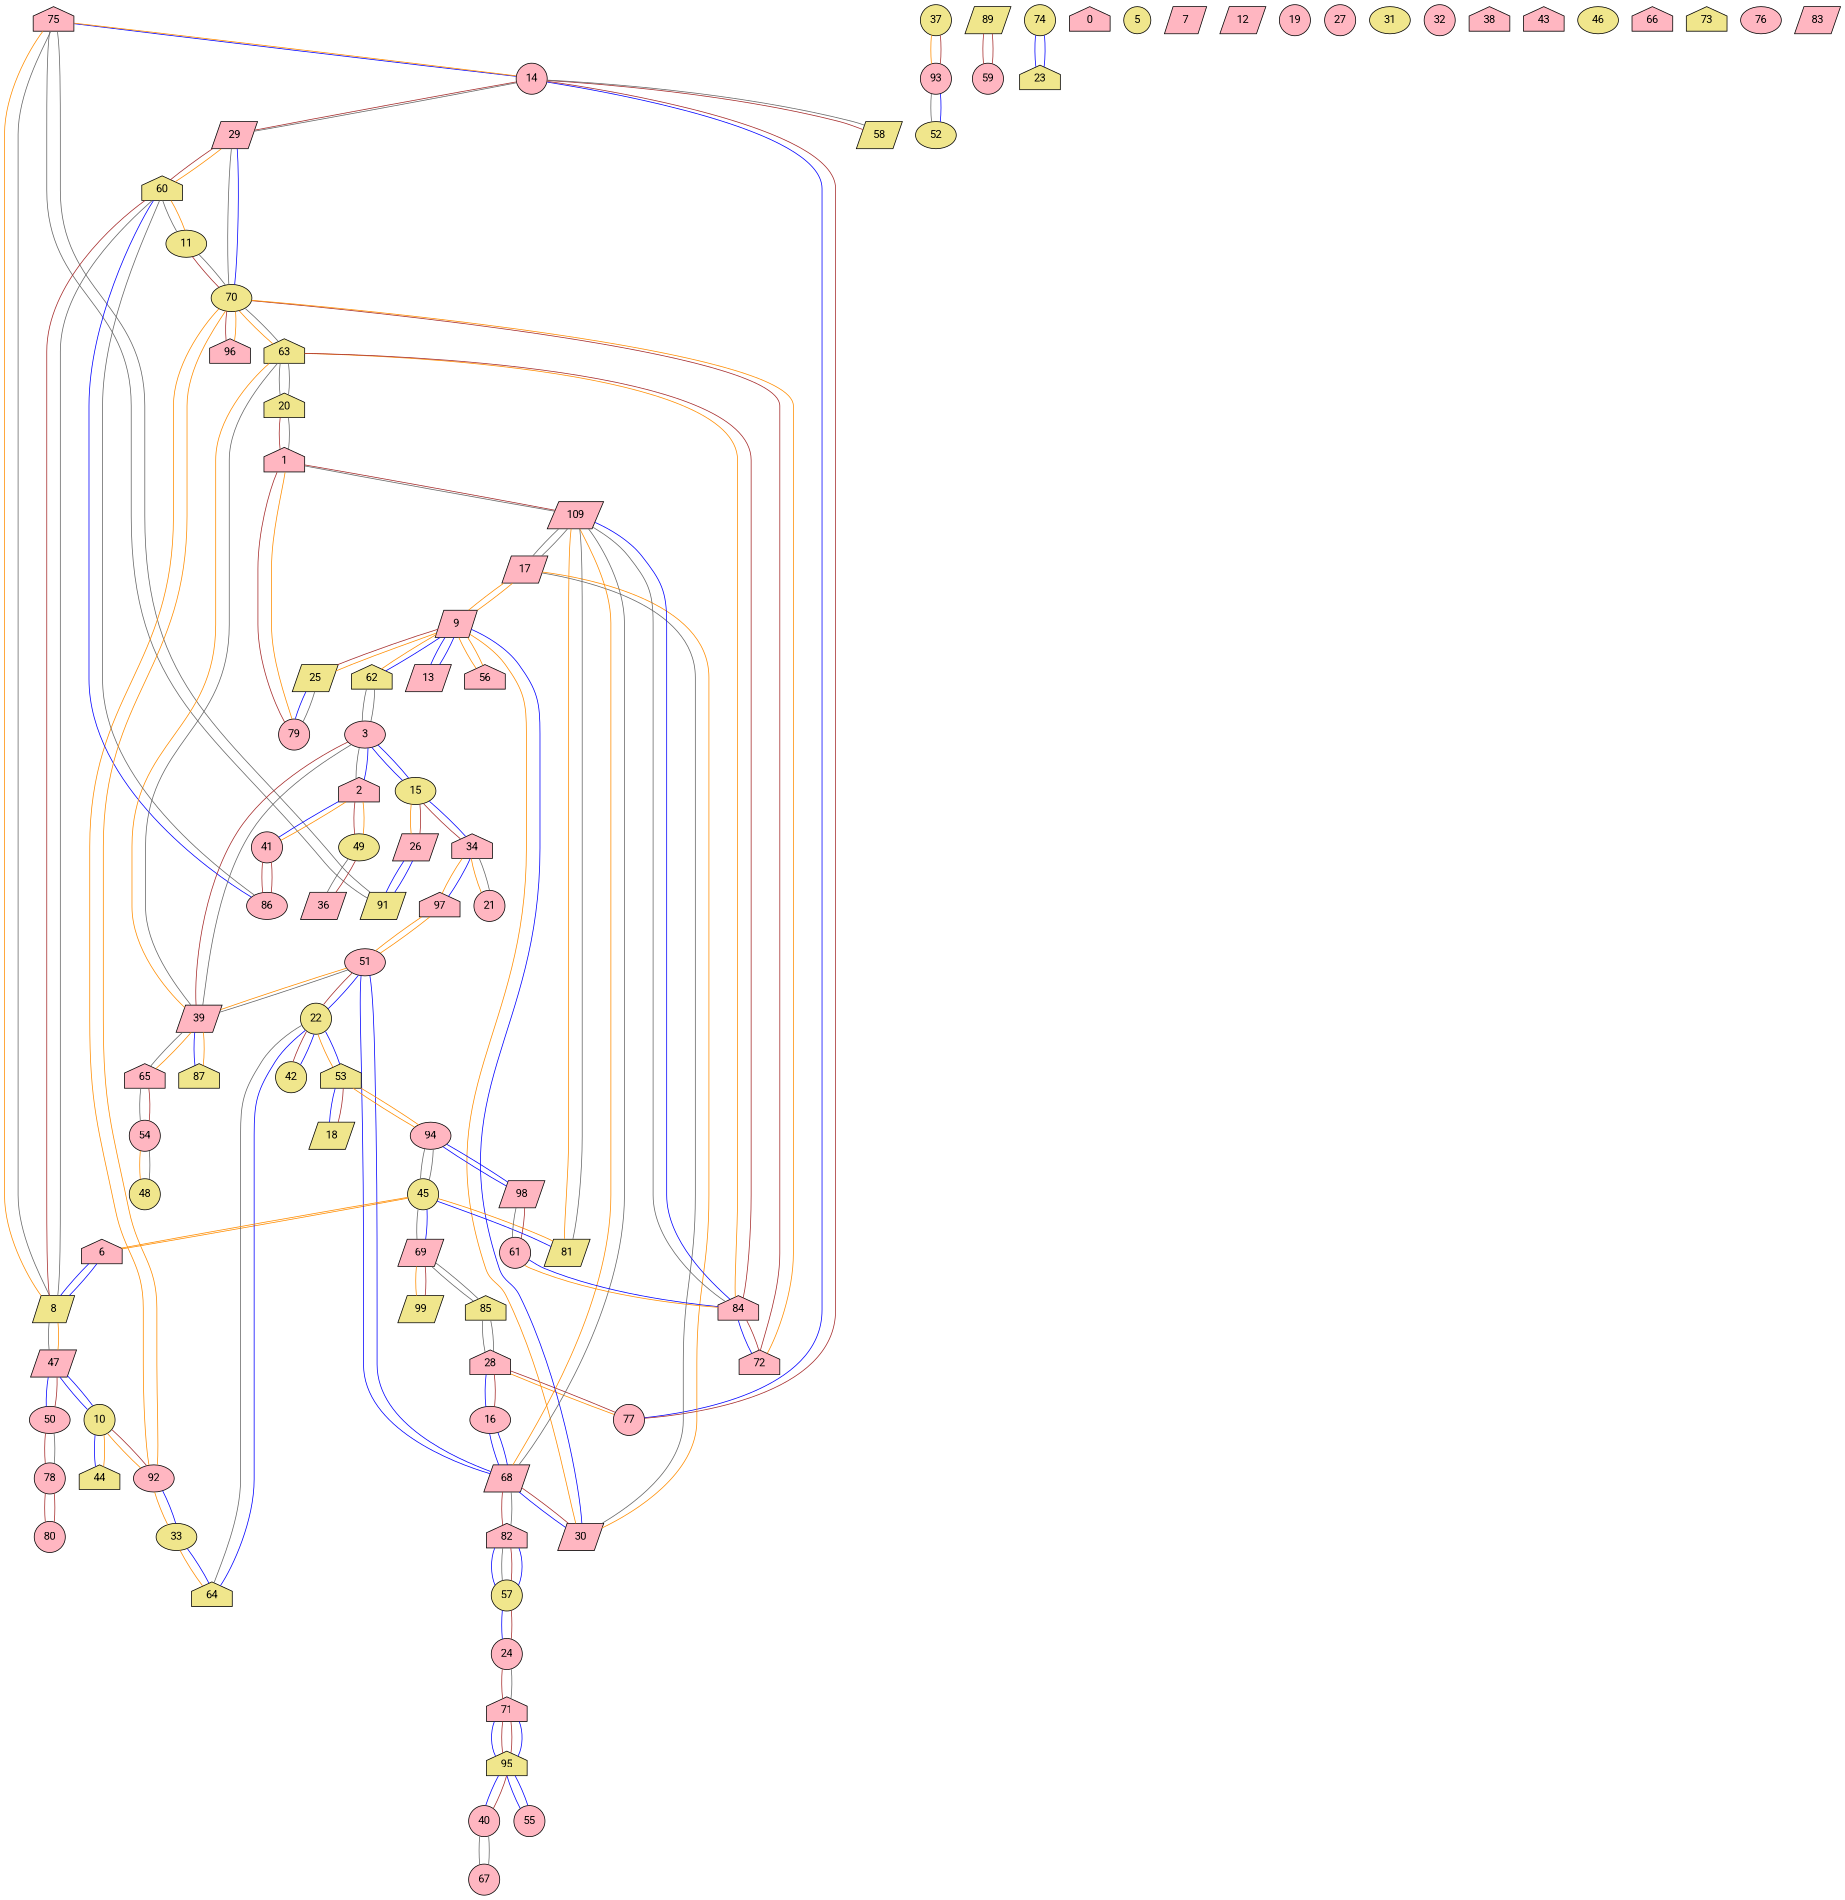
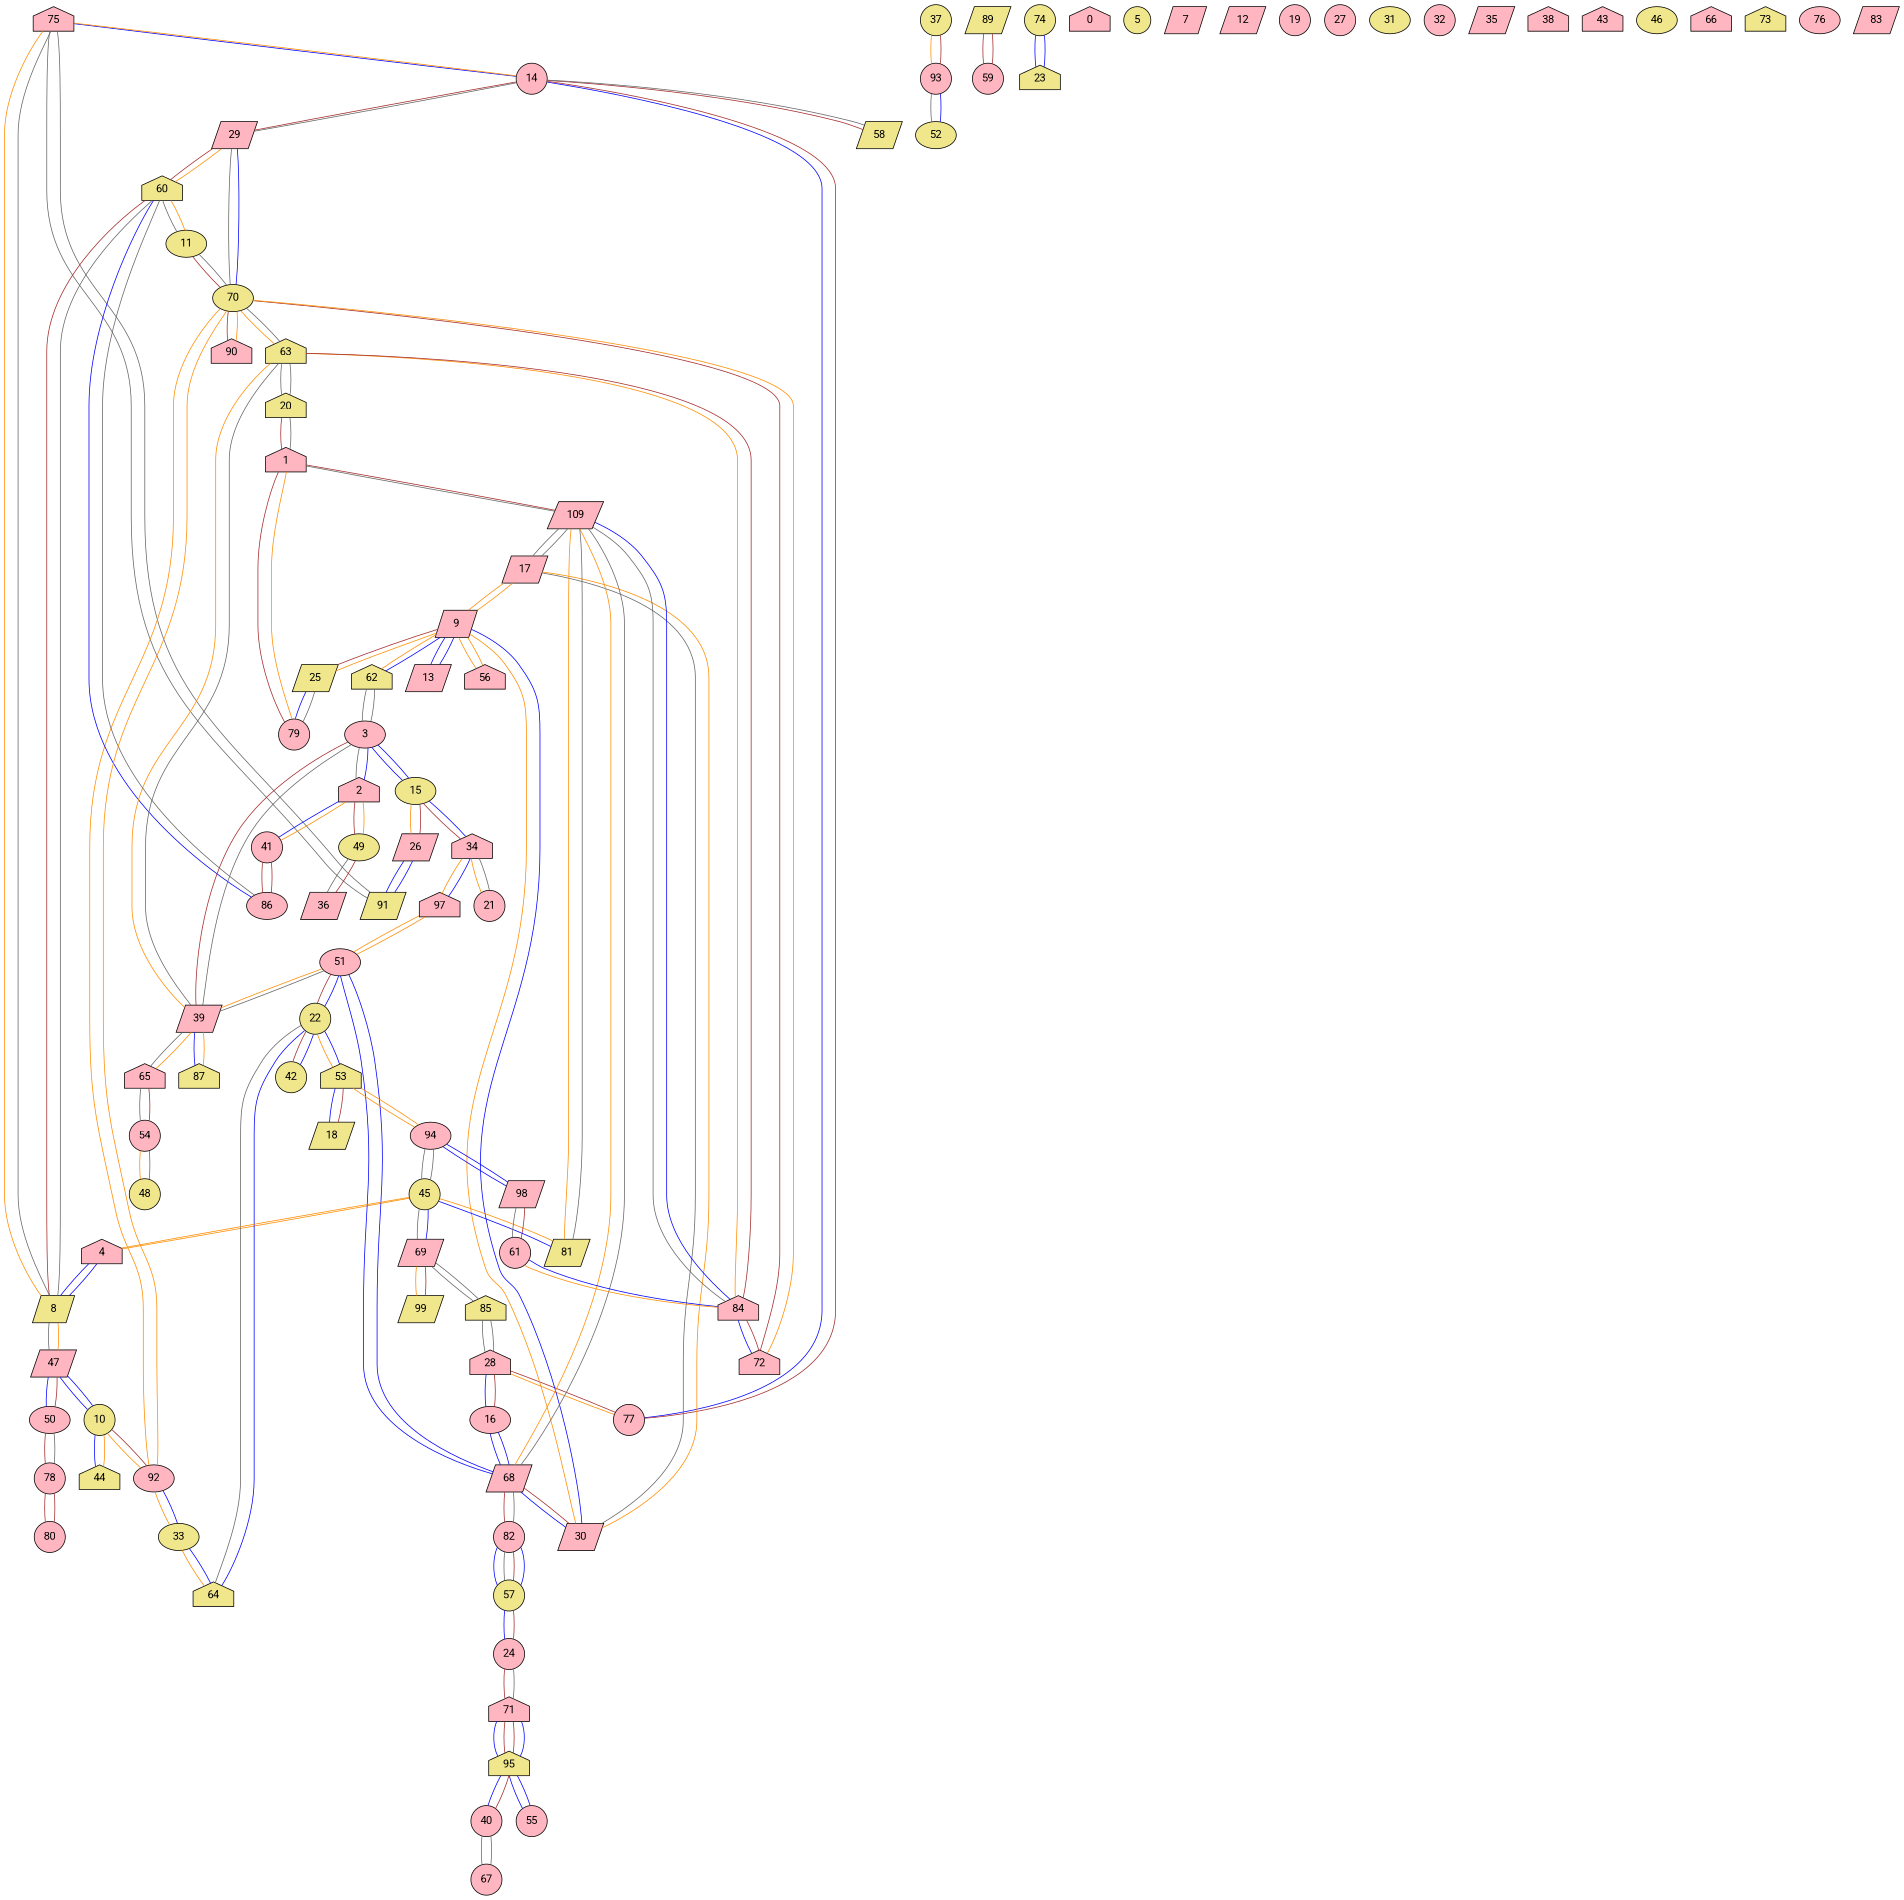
node "35": added
node "96": label "96" -> "90"
node "6": label "6" -> "4"
node "82": shape house -> circle
